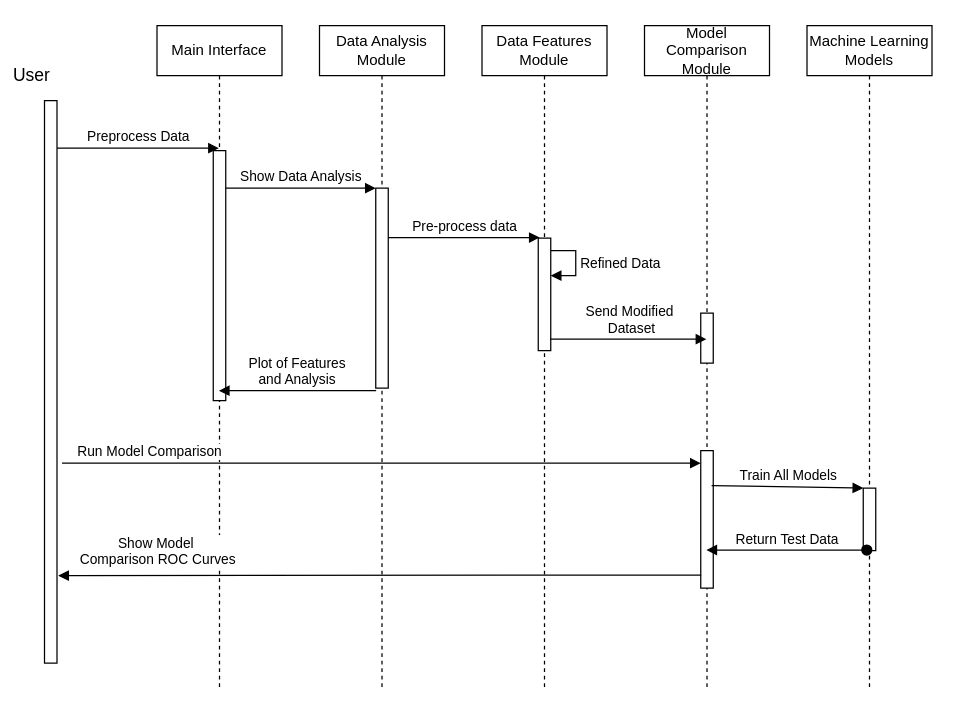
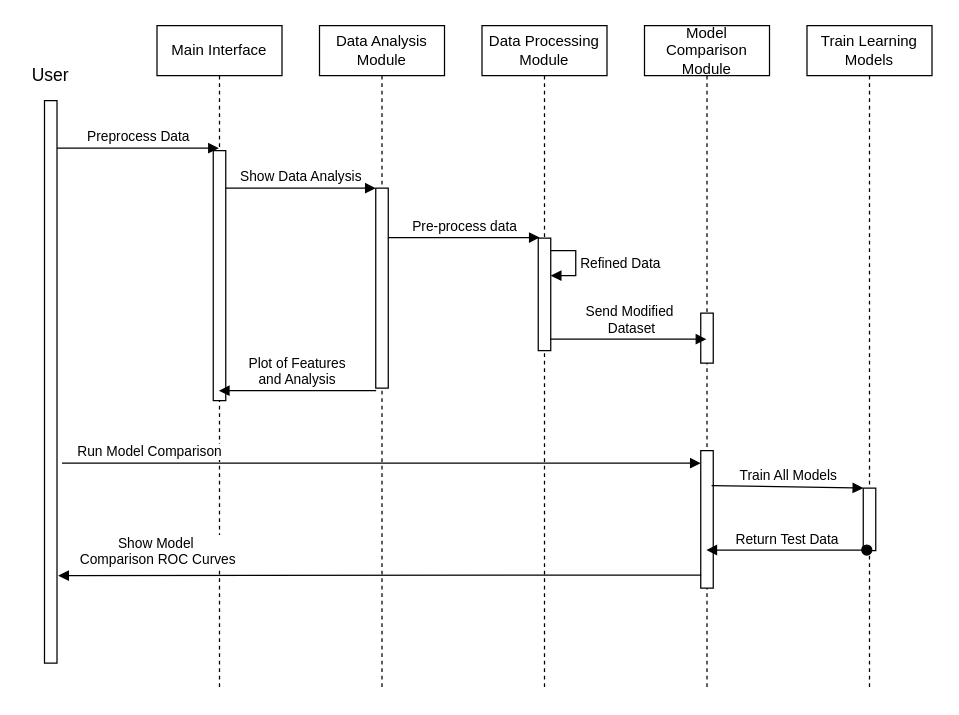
node "Data Features Module": label "Data Features Module" -> "Data Processing Module"
node "Machine Learning Models": label "Machine Learning Models" -> "Train Learning Models"
node "User": moved (32, 76) -> (51, 76)
